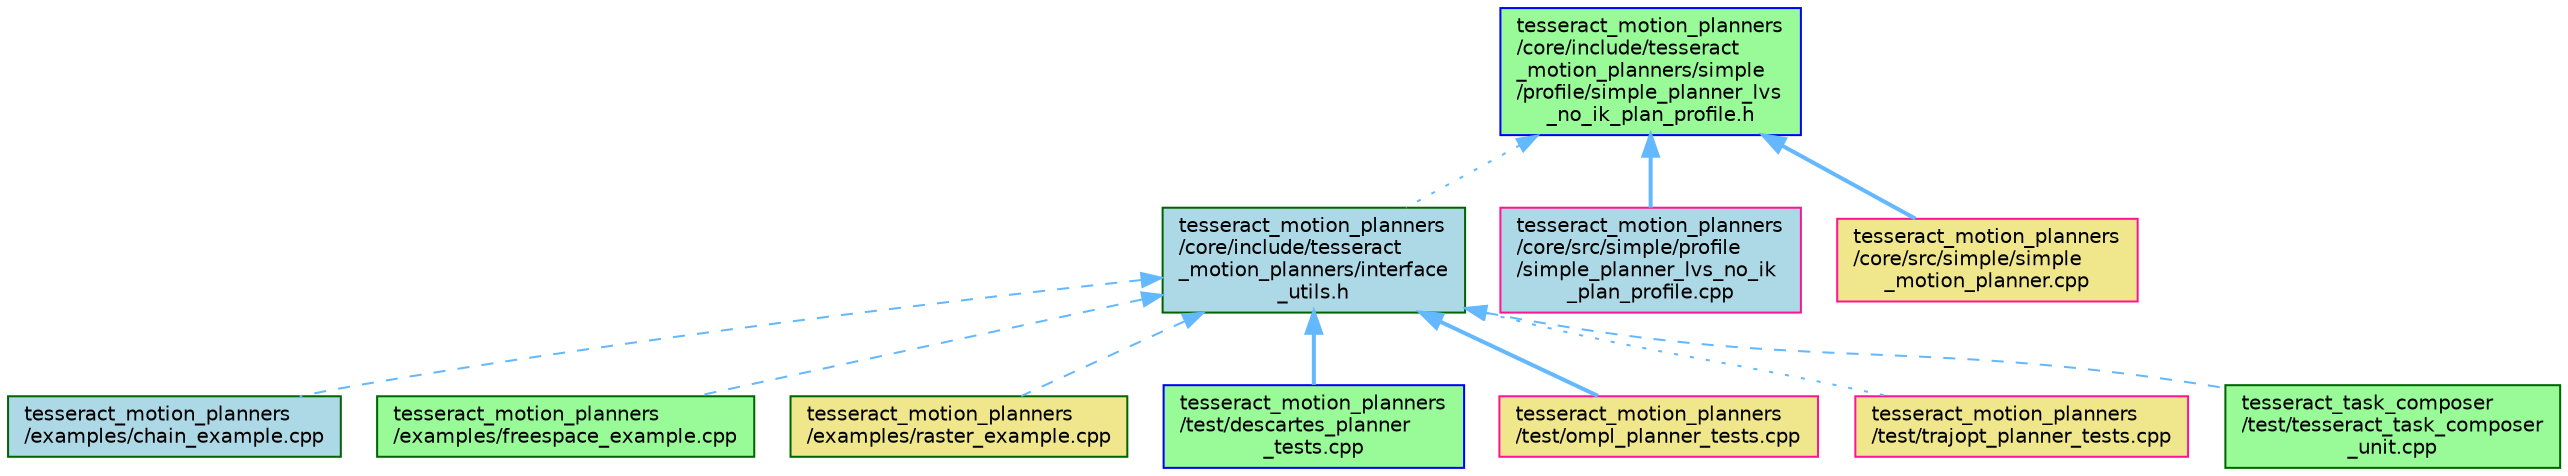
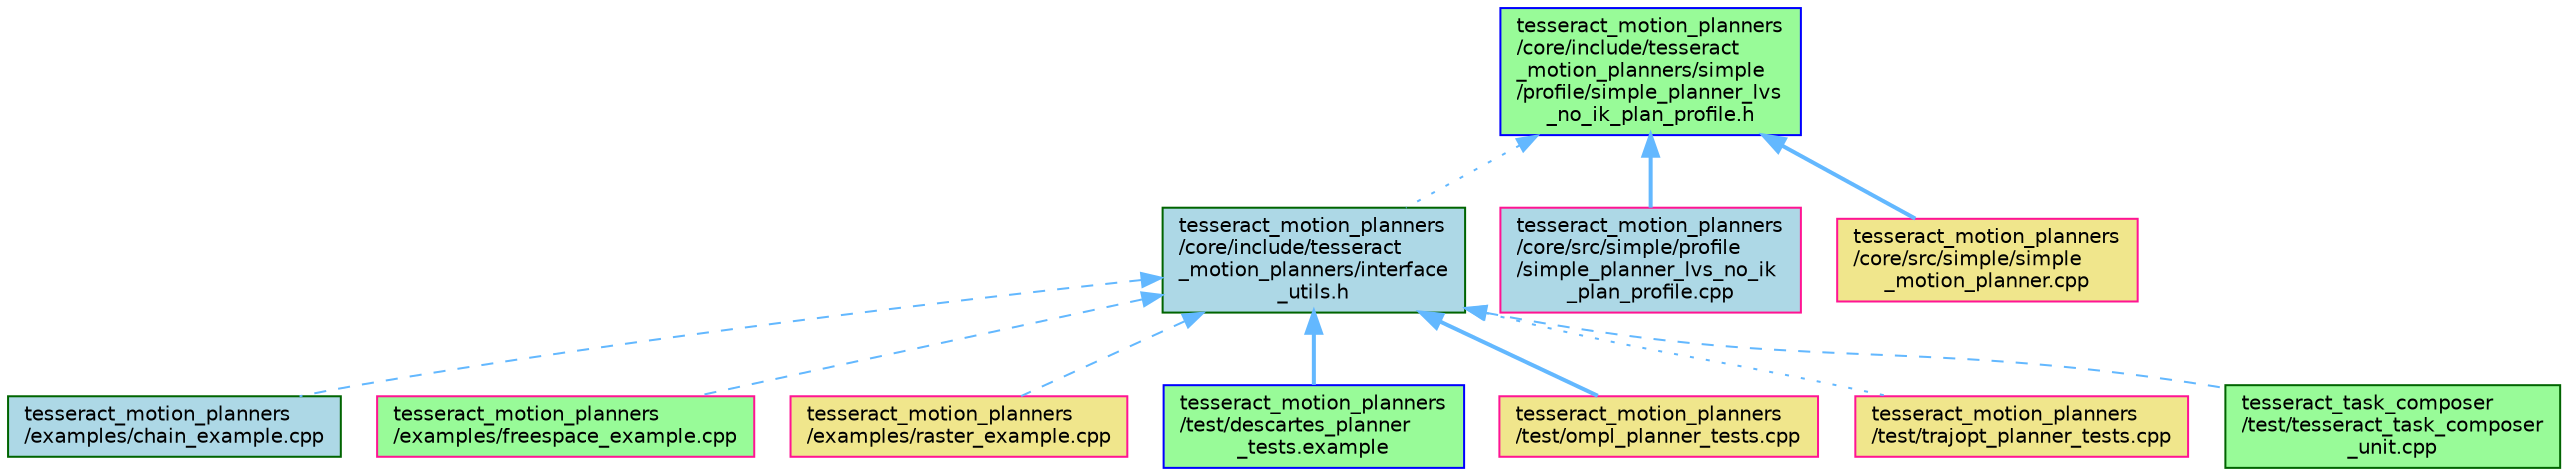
node "tesseract_motion_planners /examples/freespace_example.cpp": color darkgreen -> deeppink
node "tesseract_motion_planners /examples/raster_example.cpp": color darkgreen -> deeppink
node "tesseract_motion_planners /test/descartes_planner _tests.cpp": label "tesseract_motion_planners /test/descartes_planner _tests.cpp" -> "tesseract_motion_planners /test/descartes_planner _tests.example"
